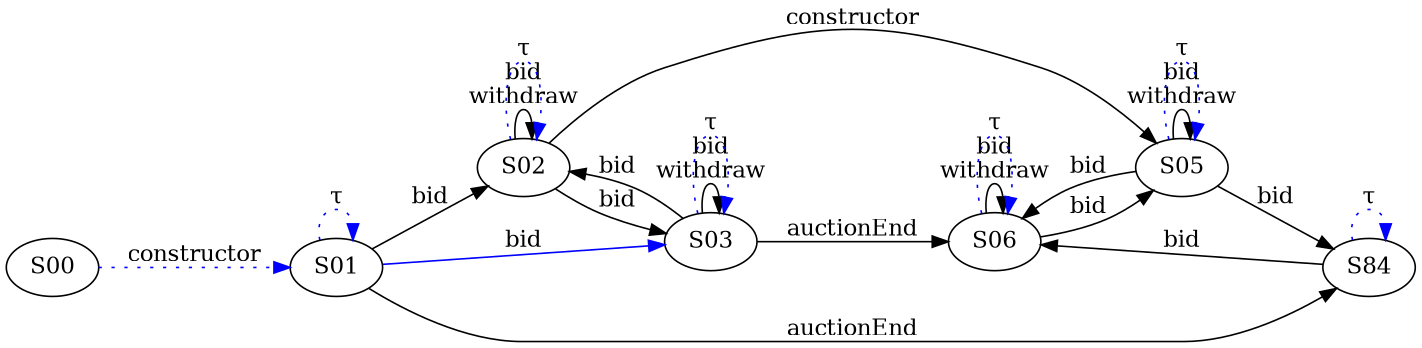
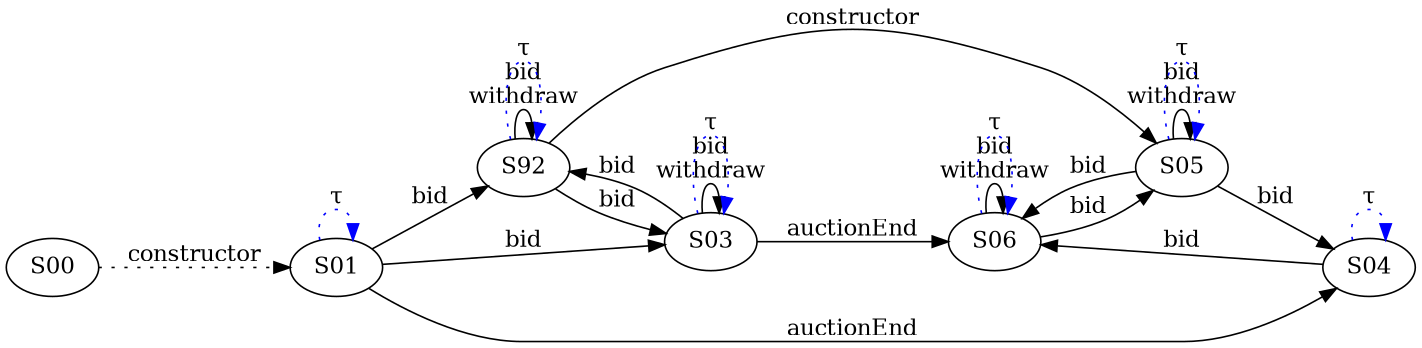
node "S02": label "S02" -> "S92"
edge "S01" -> "S03": color blue -> black
edge "S00" -> "S01": color blue -> black
node "S84": label "S84" -> "S04"
